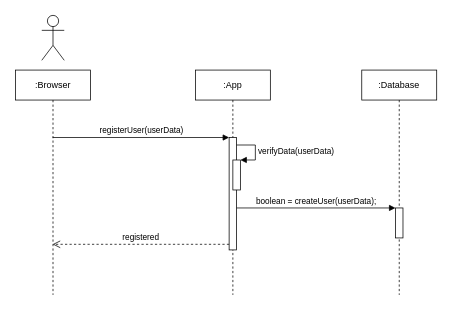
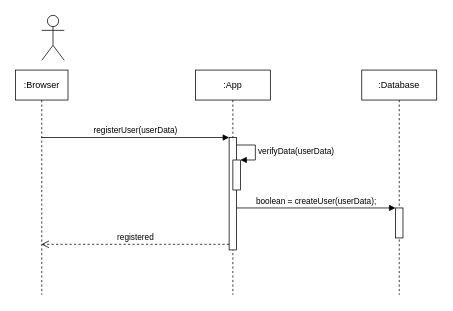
node ":Browser": size 75x225 -> 53x225
